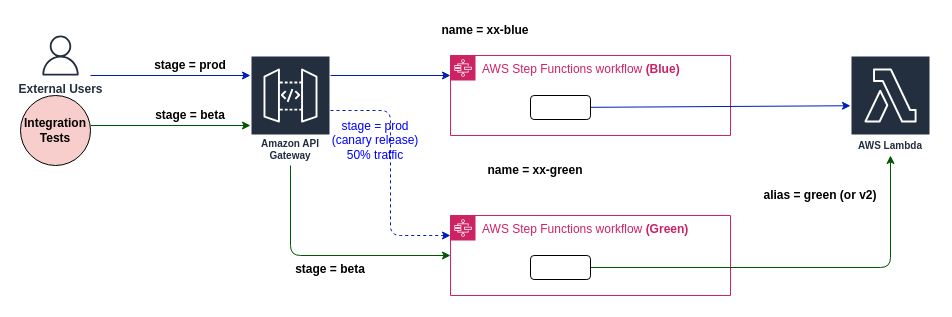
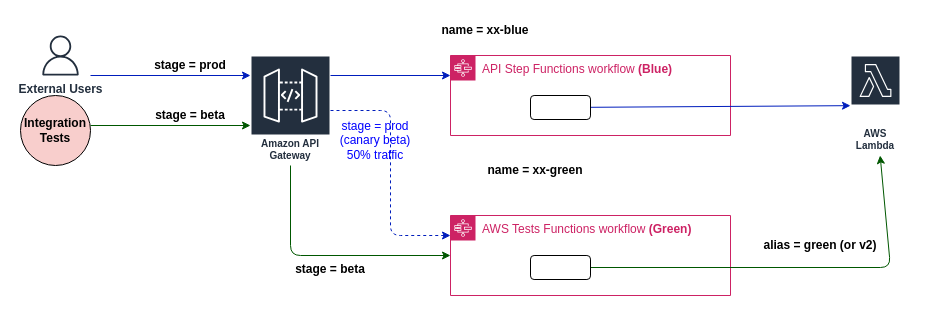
node "AWS Step Functions workflow (Blue)": label "AWS Step Functions workflow (Blue)" -> "API Step Functions workflow (Blue)"
node "AWS Lambda": size 80x100 -> 50x100
node "stage = prod (canary release) 50% traffic": label "stage = prod (canary release) 50% traffic" -> "stage = prod (canary beta) 50% traffic"
node "alias = green (or v2)": moved (821, 196) -> (821, 246)
node "AWS Step Functions workflow (Green)": label "AWS Step Functions workflow (Green)" -> "AWS Tests Functions workflow (Green)"
